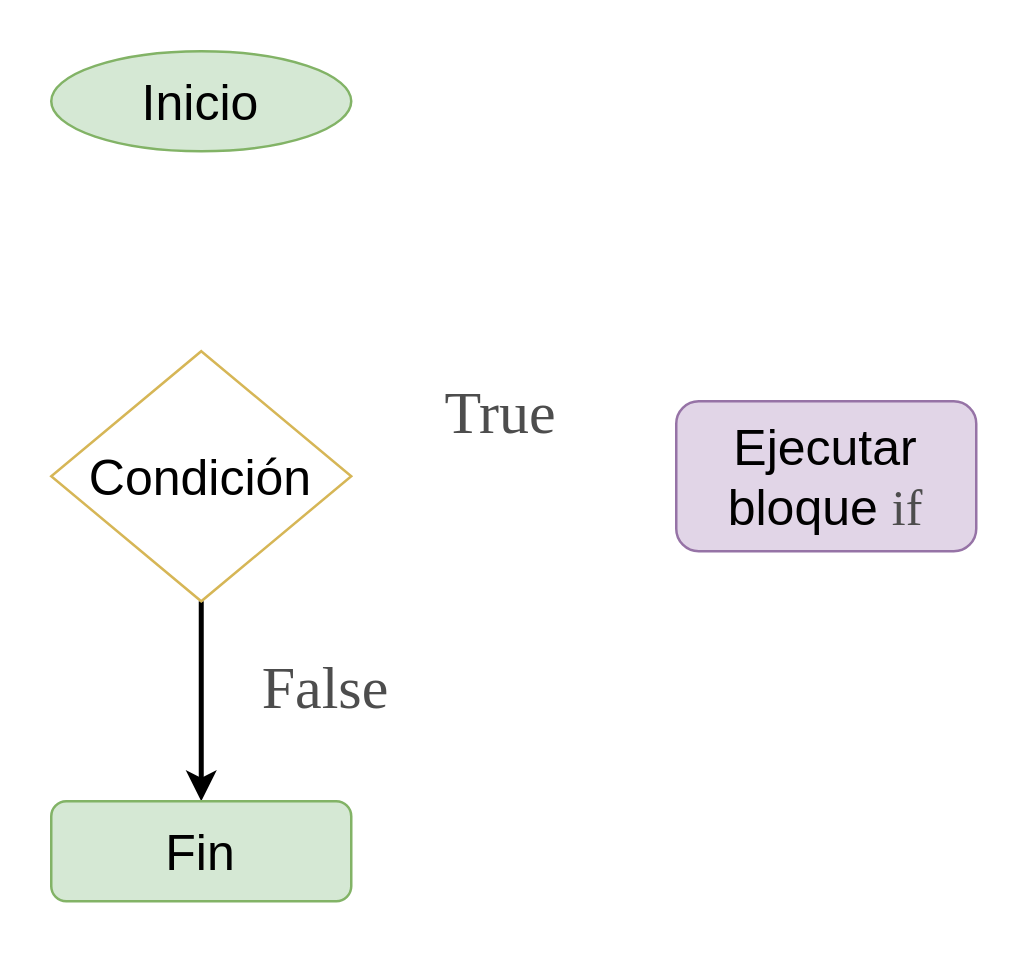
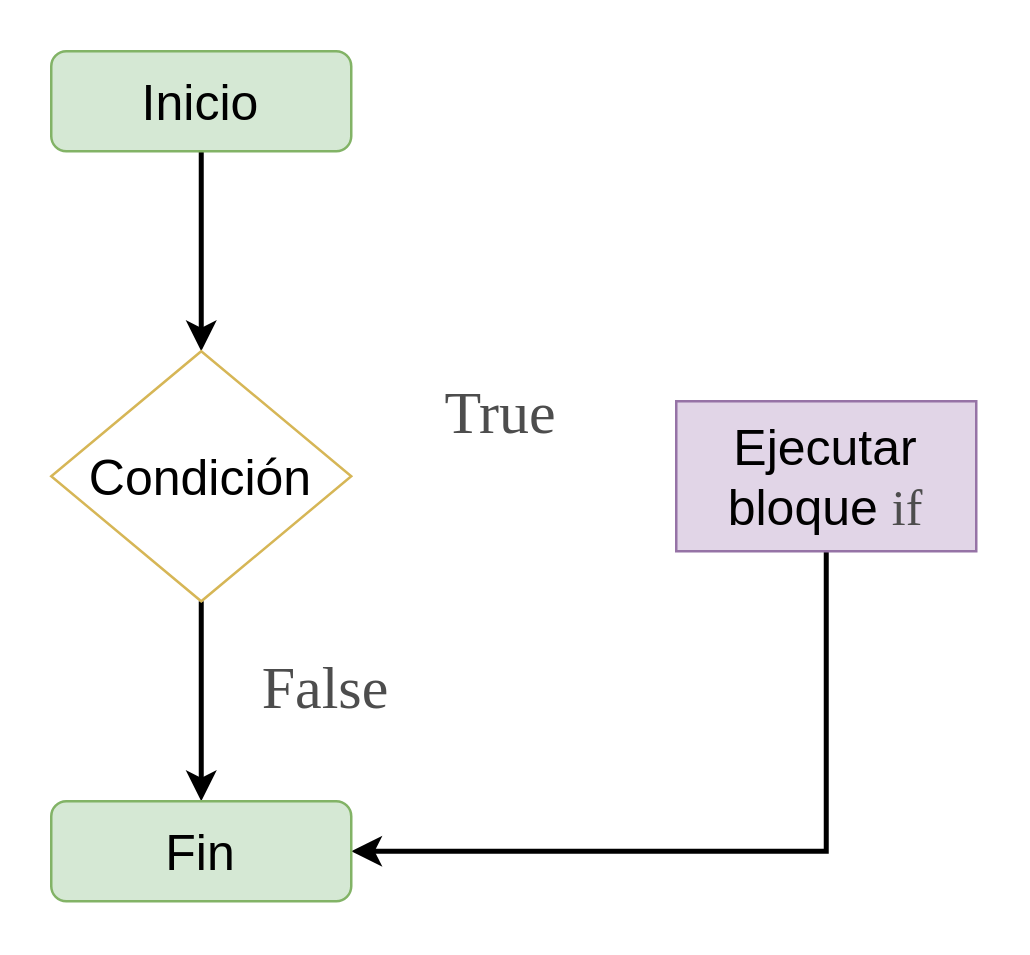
node "Inicio": shape ellipse -> rounded rectangle
edge "Inicio" -> "Condición": added
node "Ejecutar bloque if": shape rounded rectangle -> rectangle
edge "Ejecutar bloque if" -> "Fin": added
